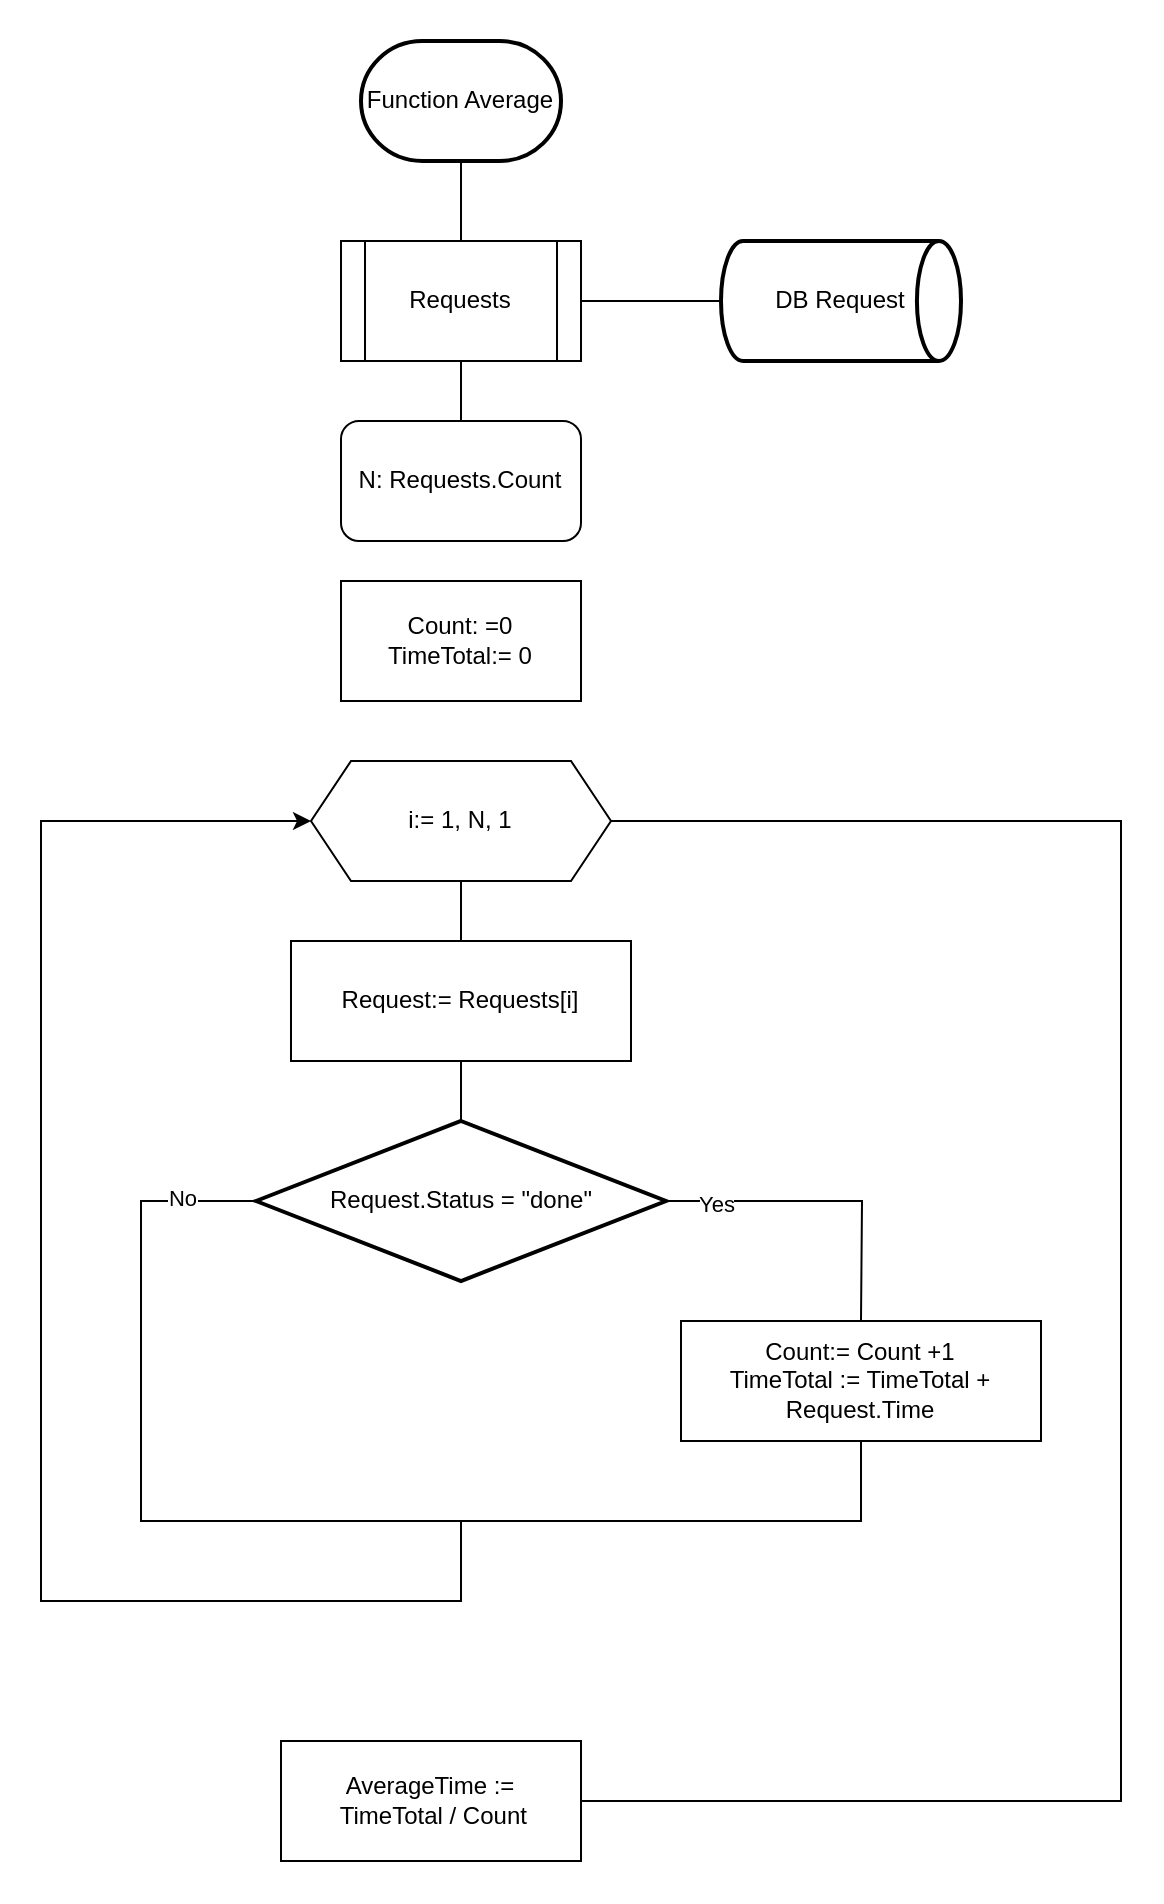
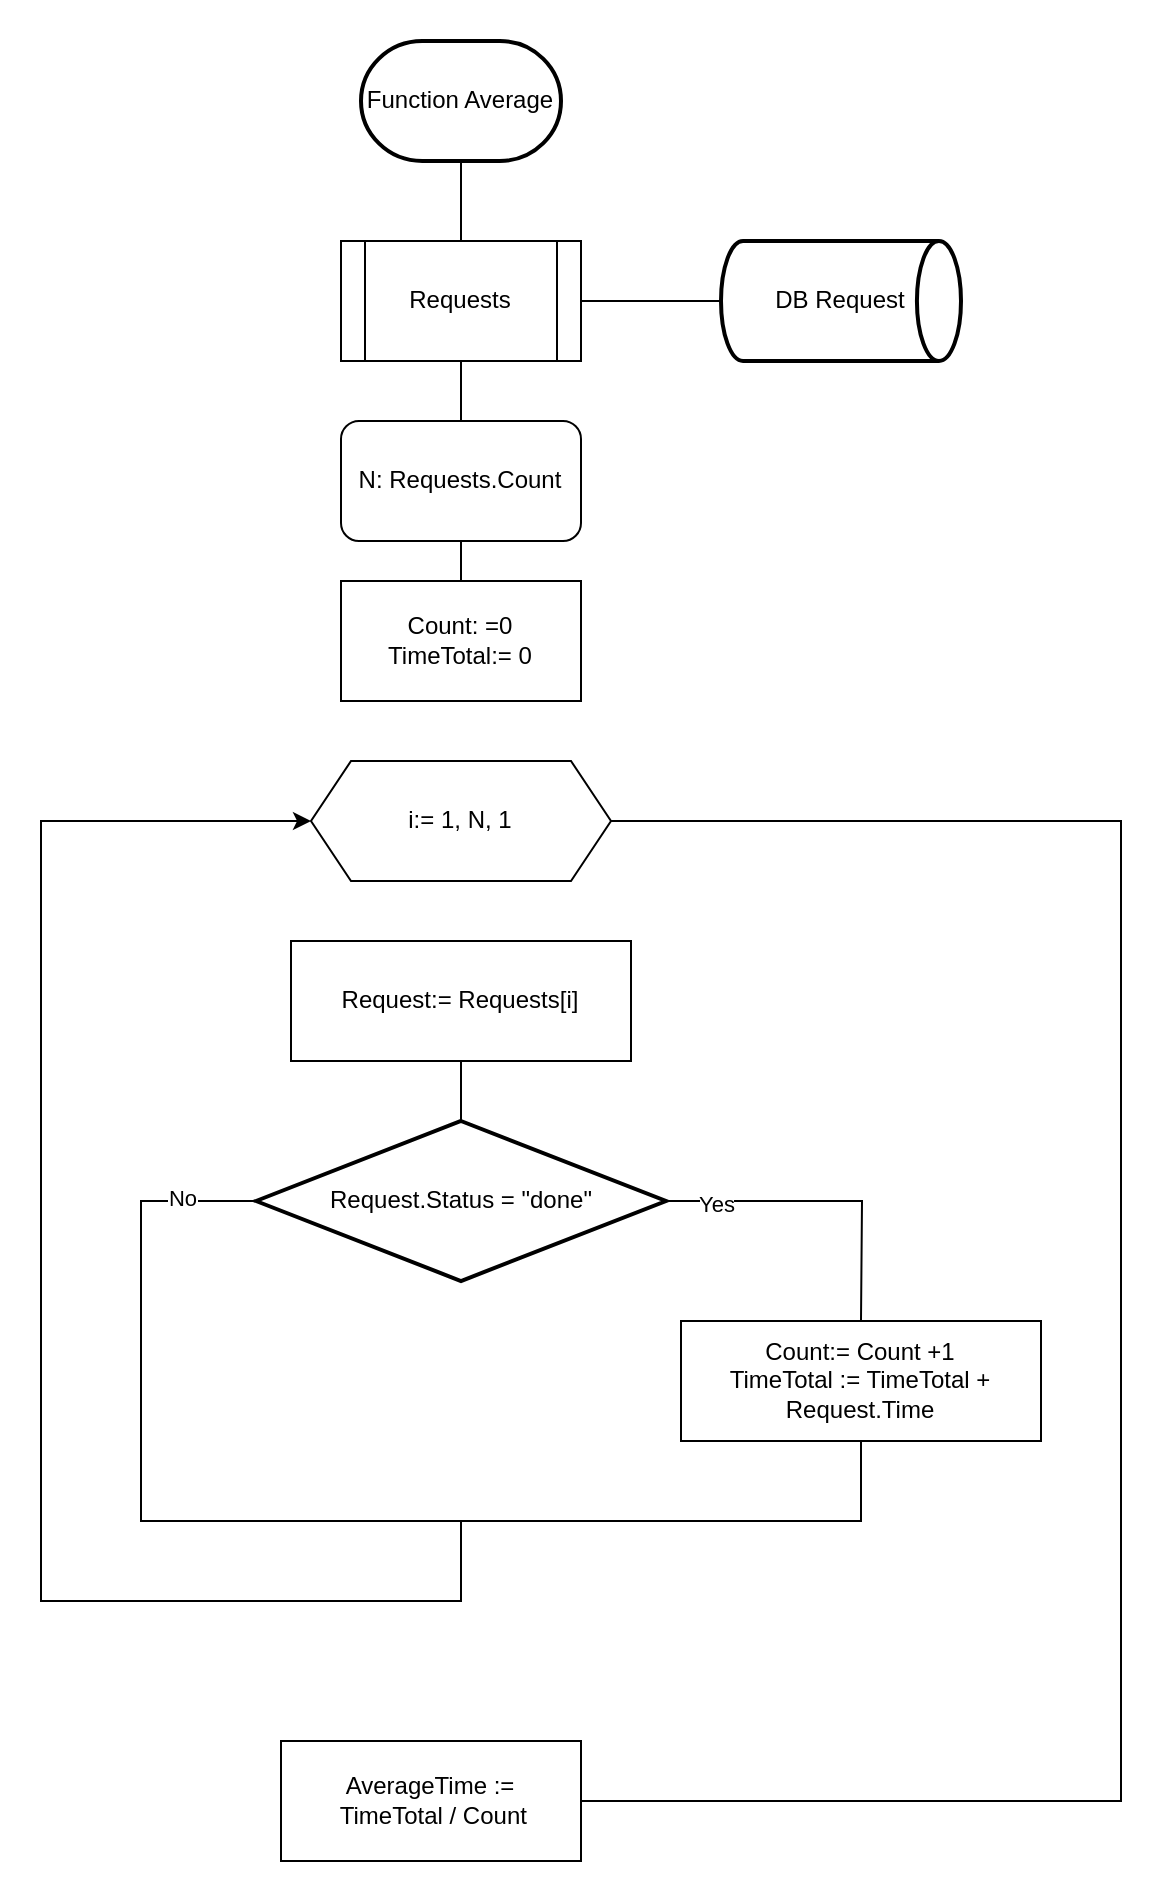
edge "N: Requests.Count" -- "Count: =0 TimeTotal:= 0": added
edge "i:= 1, N, 1" -- "Request:= Requests[i]": removed
